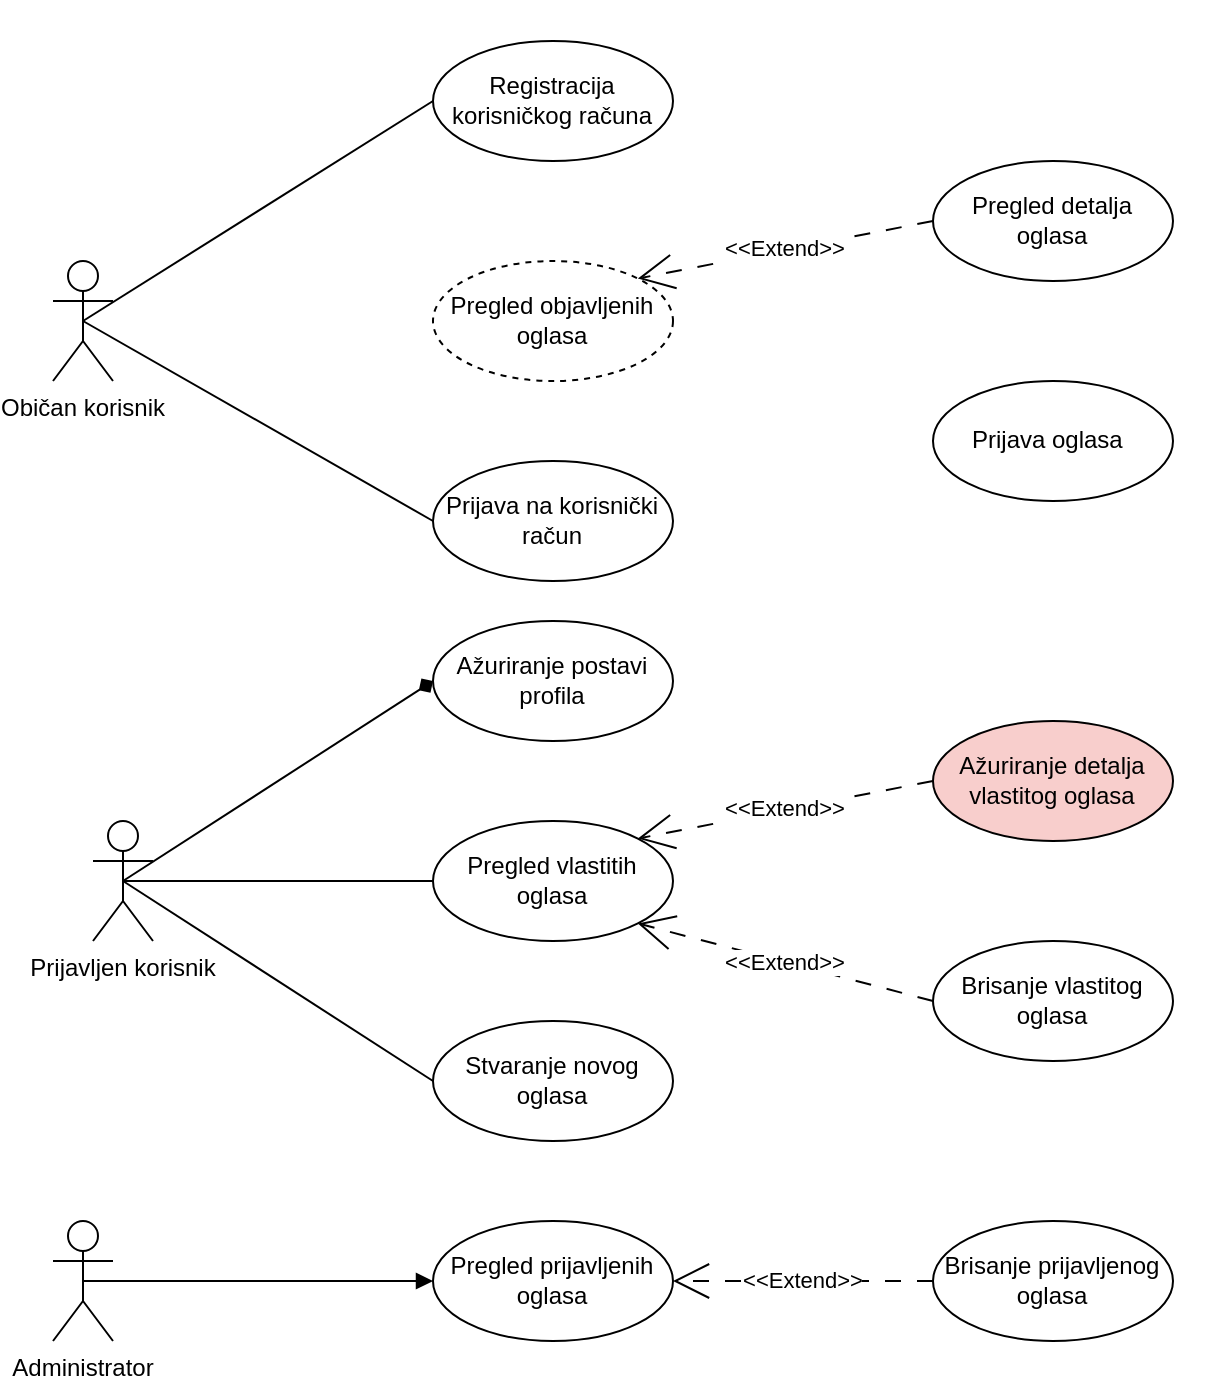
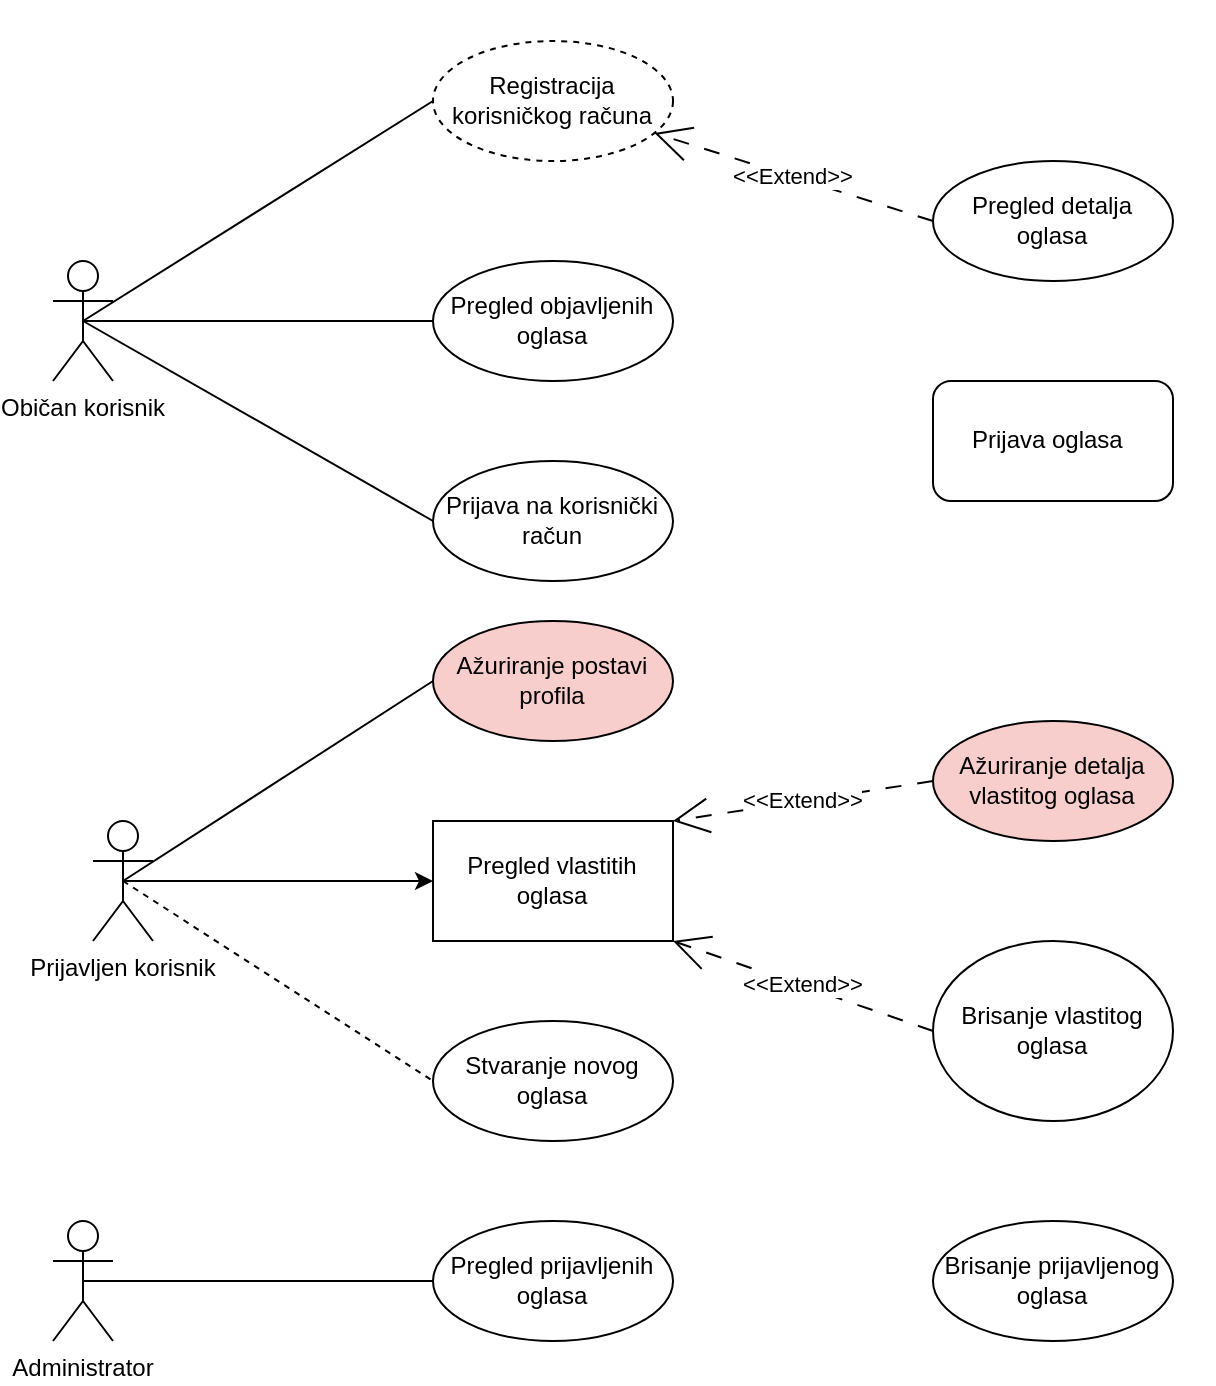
node "Registracija korisničkog računa": style solid -> dashed
edge "Pregled detalja oglasa" -> "Pregled objavljenih oglasa": now "Pregled detalja oglasa" -> "Registracija korisničkog računa"
edge "Običan korisnik" -- "Pregled objavljenih oglasa": added
node "Pregled objavljenih oglasa": style dashed -> solid
node "Prijava oglasa": shape ellipse -> rounded rectangle
node "Ažuriranje postavi profila": fillcolor #ffffff -> #f8cecc
edge "Prijavljen korisnik" -> "Ažuriranje postavi profila": arrowhead diamond -> none
edge "Prijavljen korisnik" -- "Pregled vlastitih oglasa": arrowhead none -> classic
node "Pregled vlastitih oglasa": shape ellipse -> rectangle
edge "Prijavljen korisnik" -- "Stvaranje novog oglasa": style solid -> dashed
node "Brisanje vlastitog oglasa": size 240x120 -> 240x180
edge "Administrator" -> "Pregled prijavljenih oglasa": arrowhead block -> none
edge "Brisanje prijavljenog oglasa" -> "Pregled prijavljenih oglasa": removed, label "<<Extend>>"
